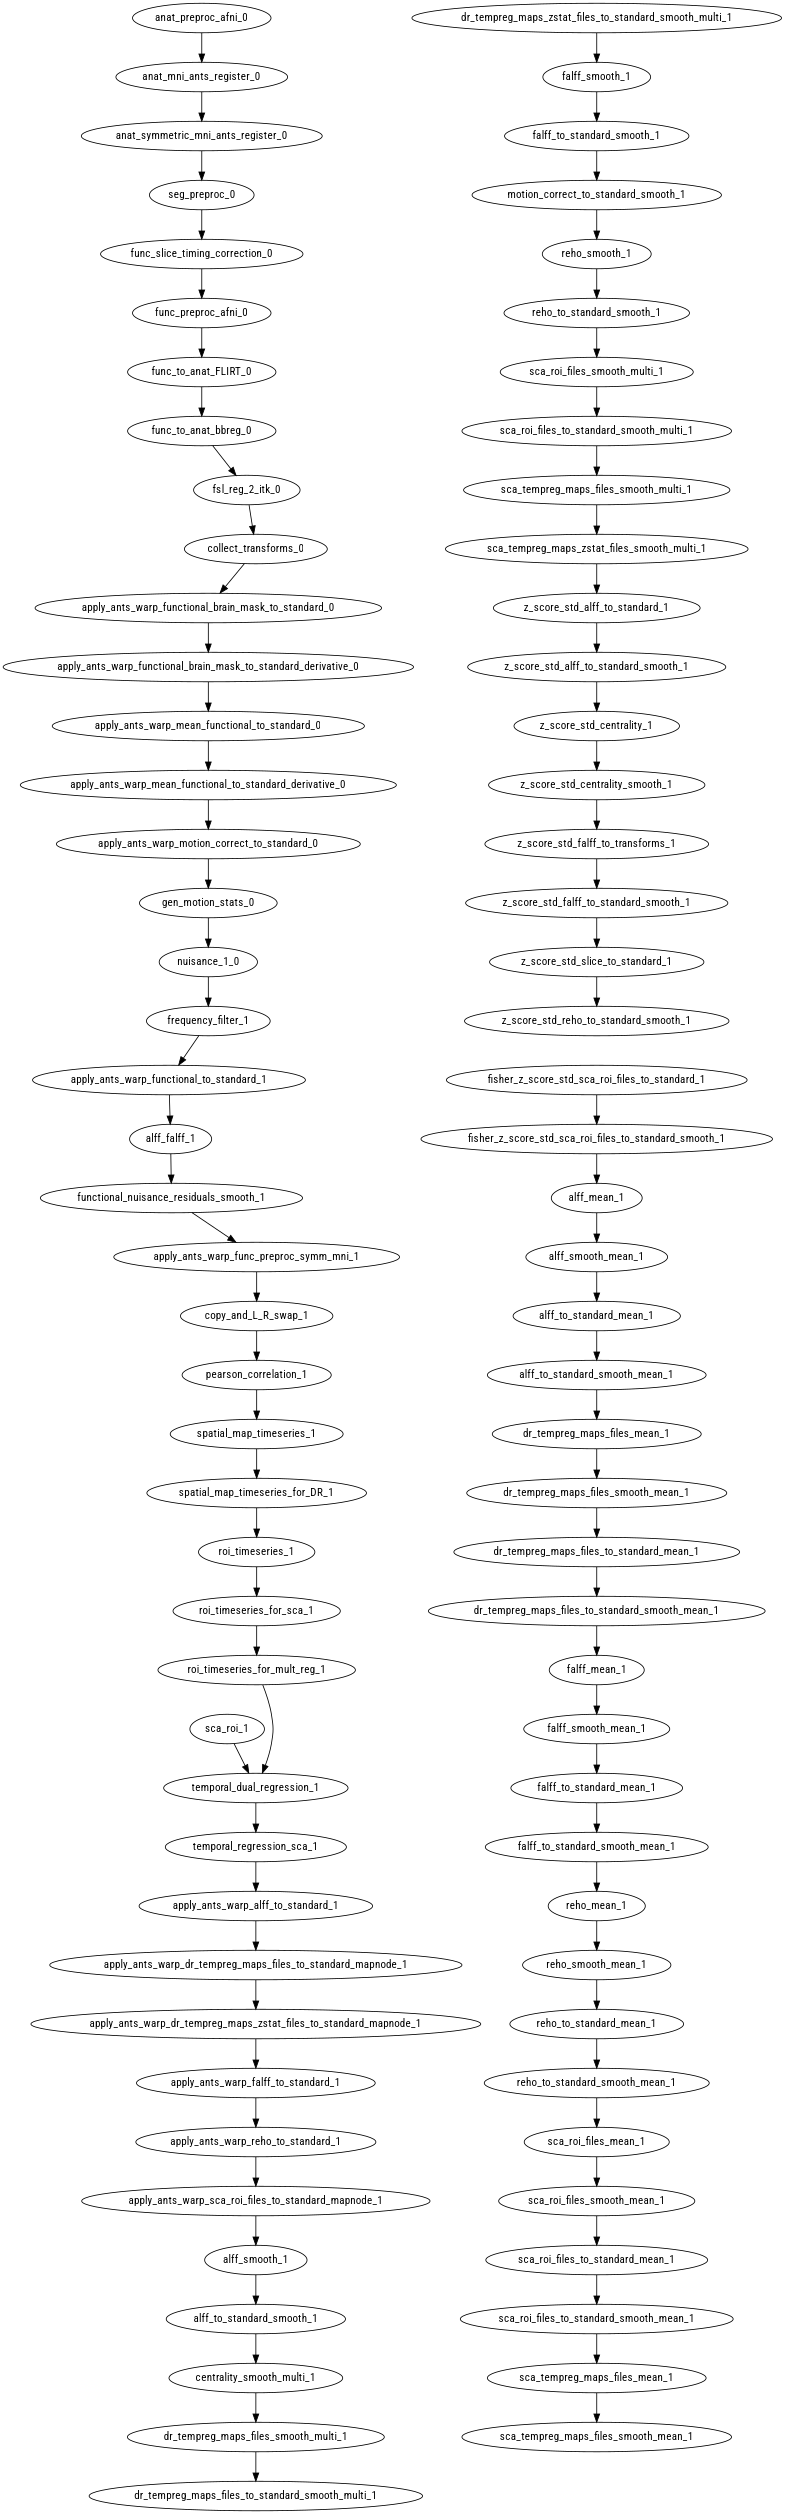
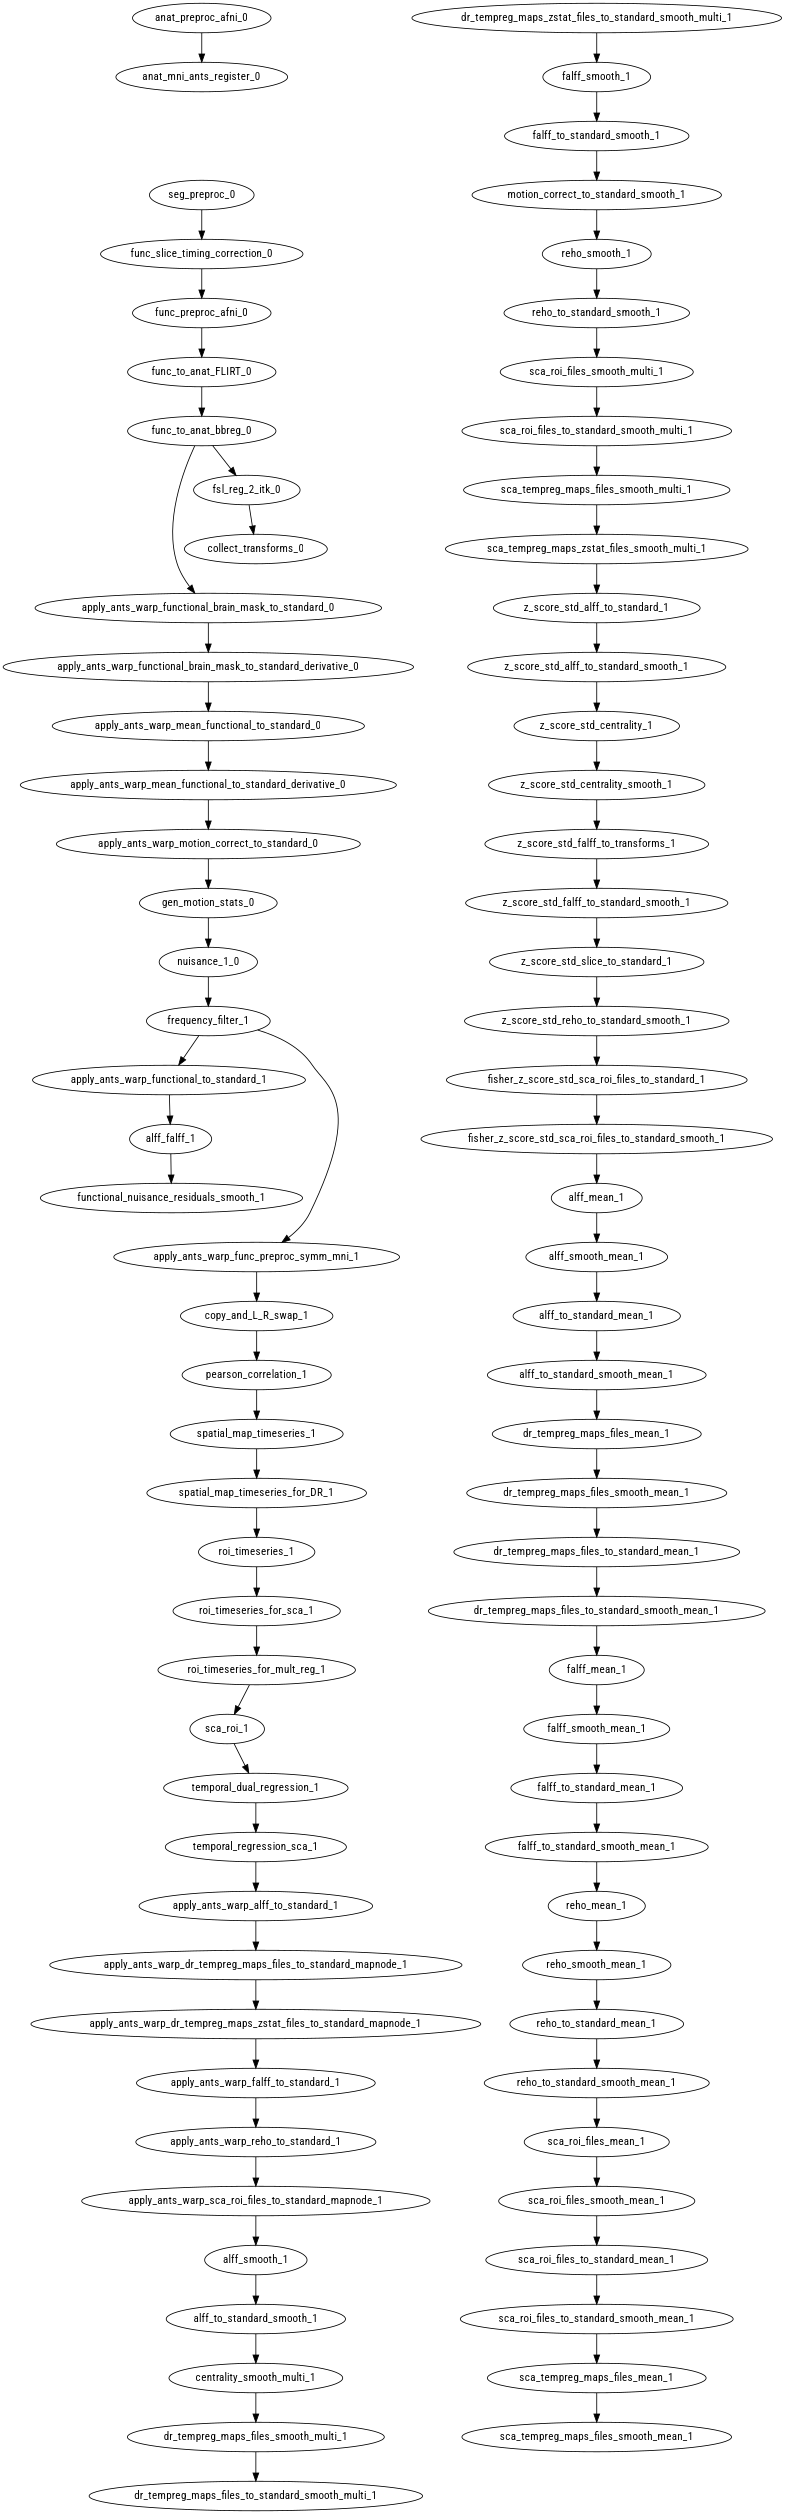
node "anat_symmetric_mni_ants_register_0": removed
edge "collect_transforms_0" -> "apply_ants_warp_functional_brain_mask_to_standard_0": now "func_to_anat_bbreg_0" -> "apply_ants_warp_functional_brain_mask_to_standard_0"
edge "z_score_std_reho_to_standard_smooth_1" -> "fisher_z_score_std_sca_roi_files_to_standard_1": added
edge "functional_nuisance_residuals_smooth_1" -> "apply_ants_warp_func_preproc_symm_mni_1": now "frequency_filter_1" -> "apply_ants_warp_func_preproc_symm_mni_1"
edge "roi_timeseries_for_mult_reg_1" -> "temporal_dual_regression_1": now "roi_timeseries_for_mult_reg_1" -> "sca_roi_1"
